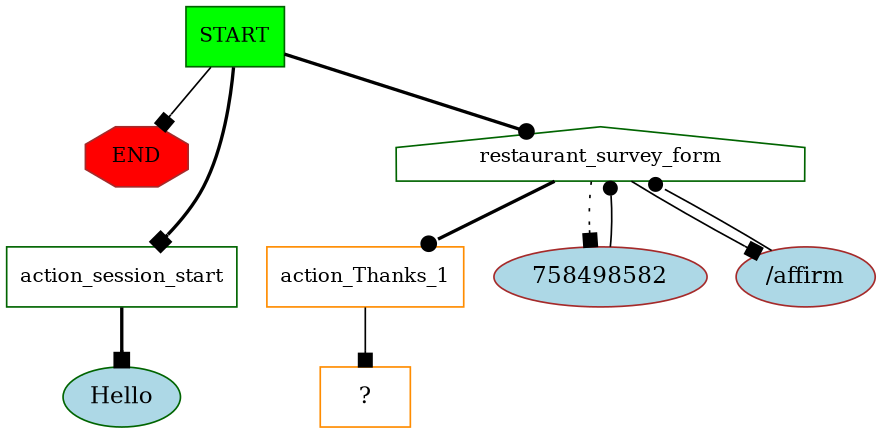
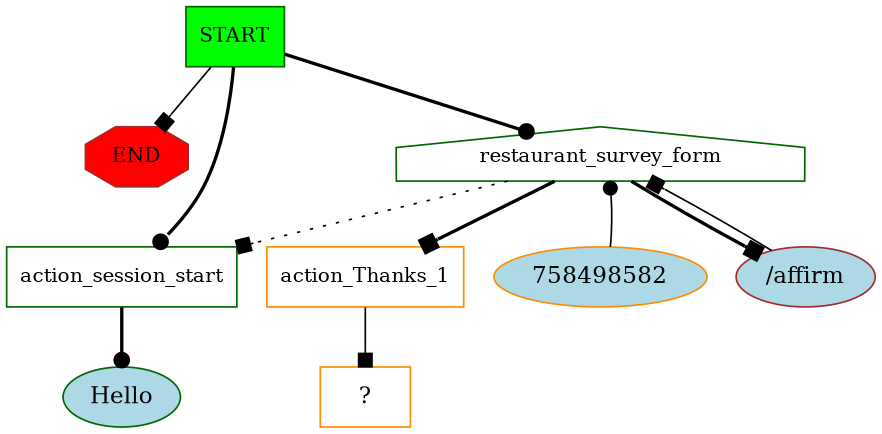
edge "START" -> "action_session_start": arrowhead box -> dot
edge "restaurant_survey_form" -> "758498582": now "restaurant_survey_form" -> "action_session_start"
edge "restaurant_survey_form" -> "action_Thanks_1": arrowhead dot -> box
edge "restaurant_survey_form" -> "/affirm": style solid -> bold
edge "/affirm" -> "restaurant_survey_form": arrowhead dot -> box
node "758498582": color brown -> darkorange
edge "action_session_start" -> "Hello": arrowhead box -> dot
